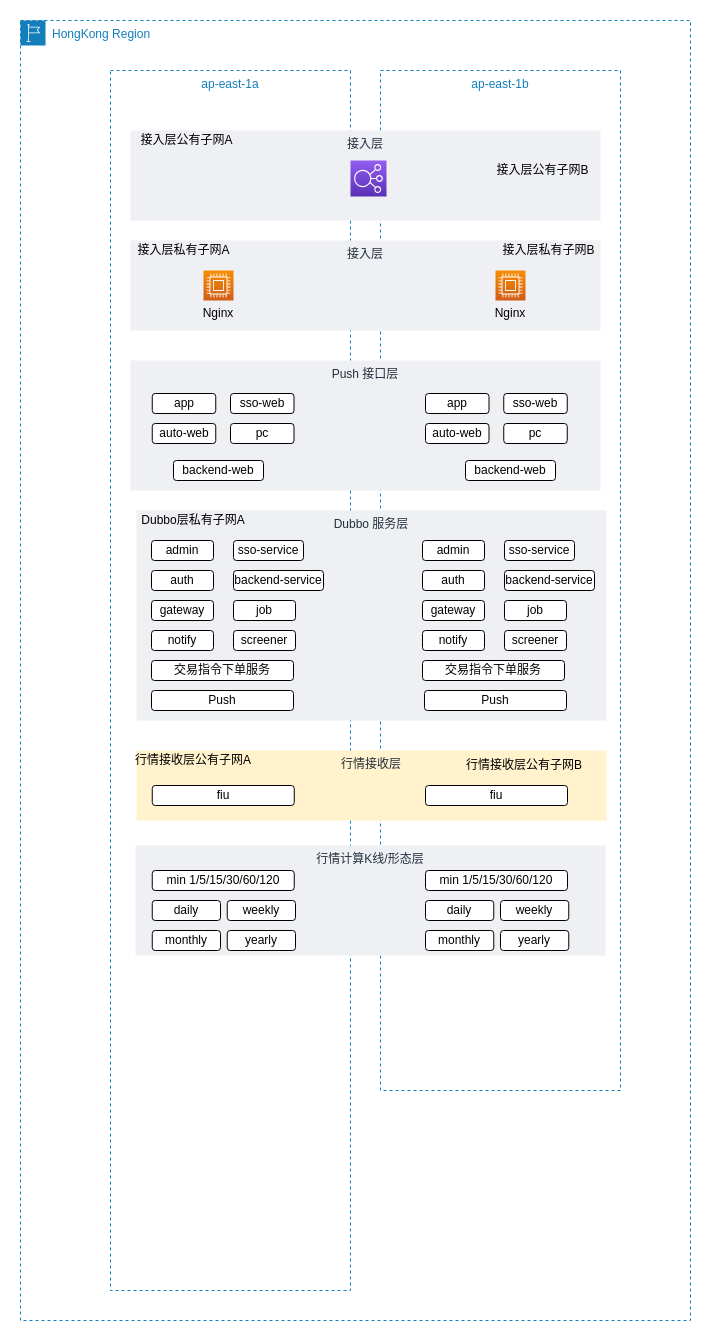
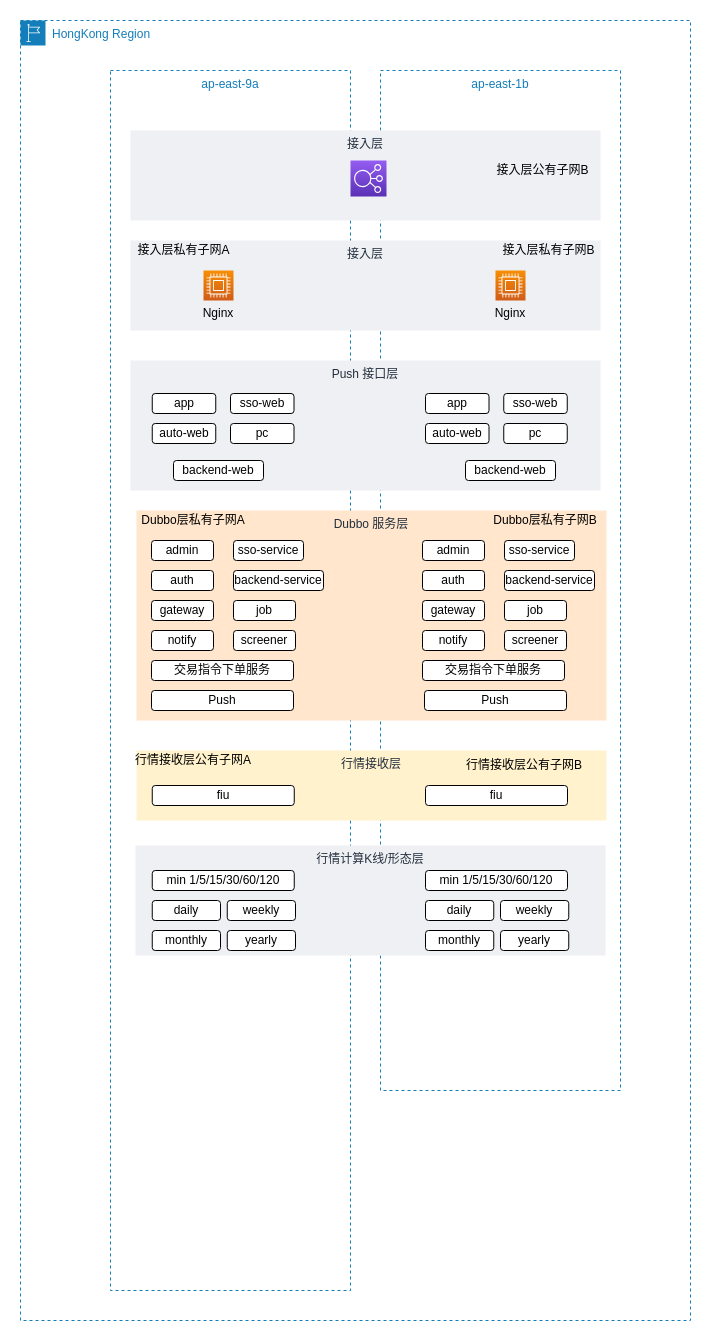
node "ap-east-1a": label "ap-east-1a" -> "ap-east-9a"
node "接入层公有子网A": removed
node "Dubbo层私有子网B": added
node "Dubbo 服务层": fillcolor #eff0f3 -> #ffe6cc
